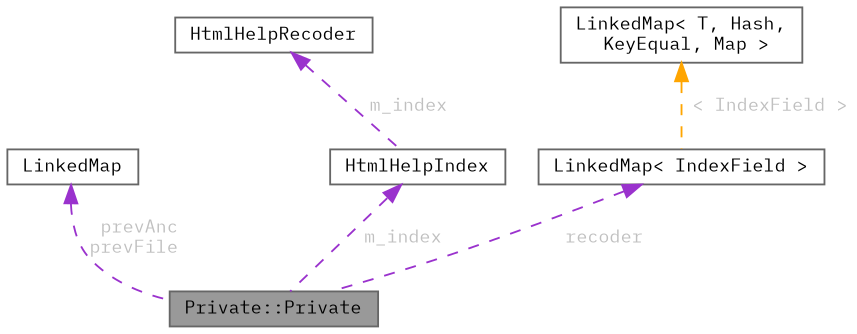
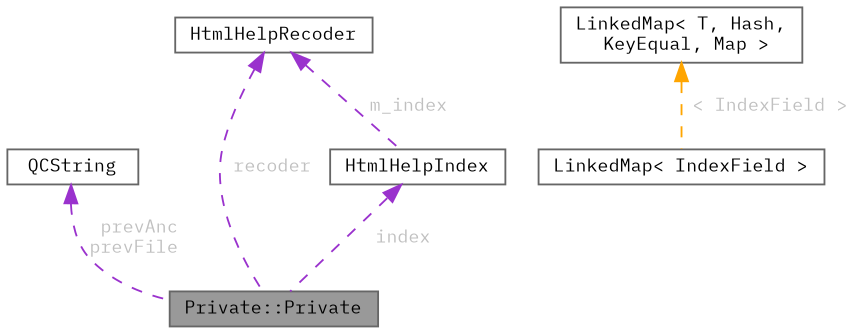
node "LinkedMap": label "LinkedMap" -> "QCString"
edge "Private::Private" -> "HtmlHelpIndex": label " m_index" -> " index"
edge "Private::Private" -> "LinkedMap< IndexField >": now "Private::Private" -> "HtmlHelpRecoder"
